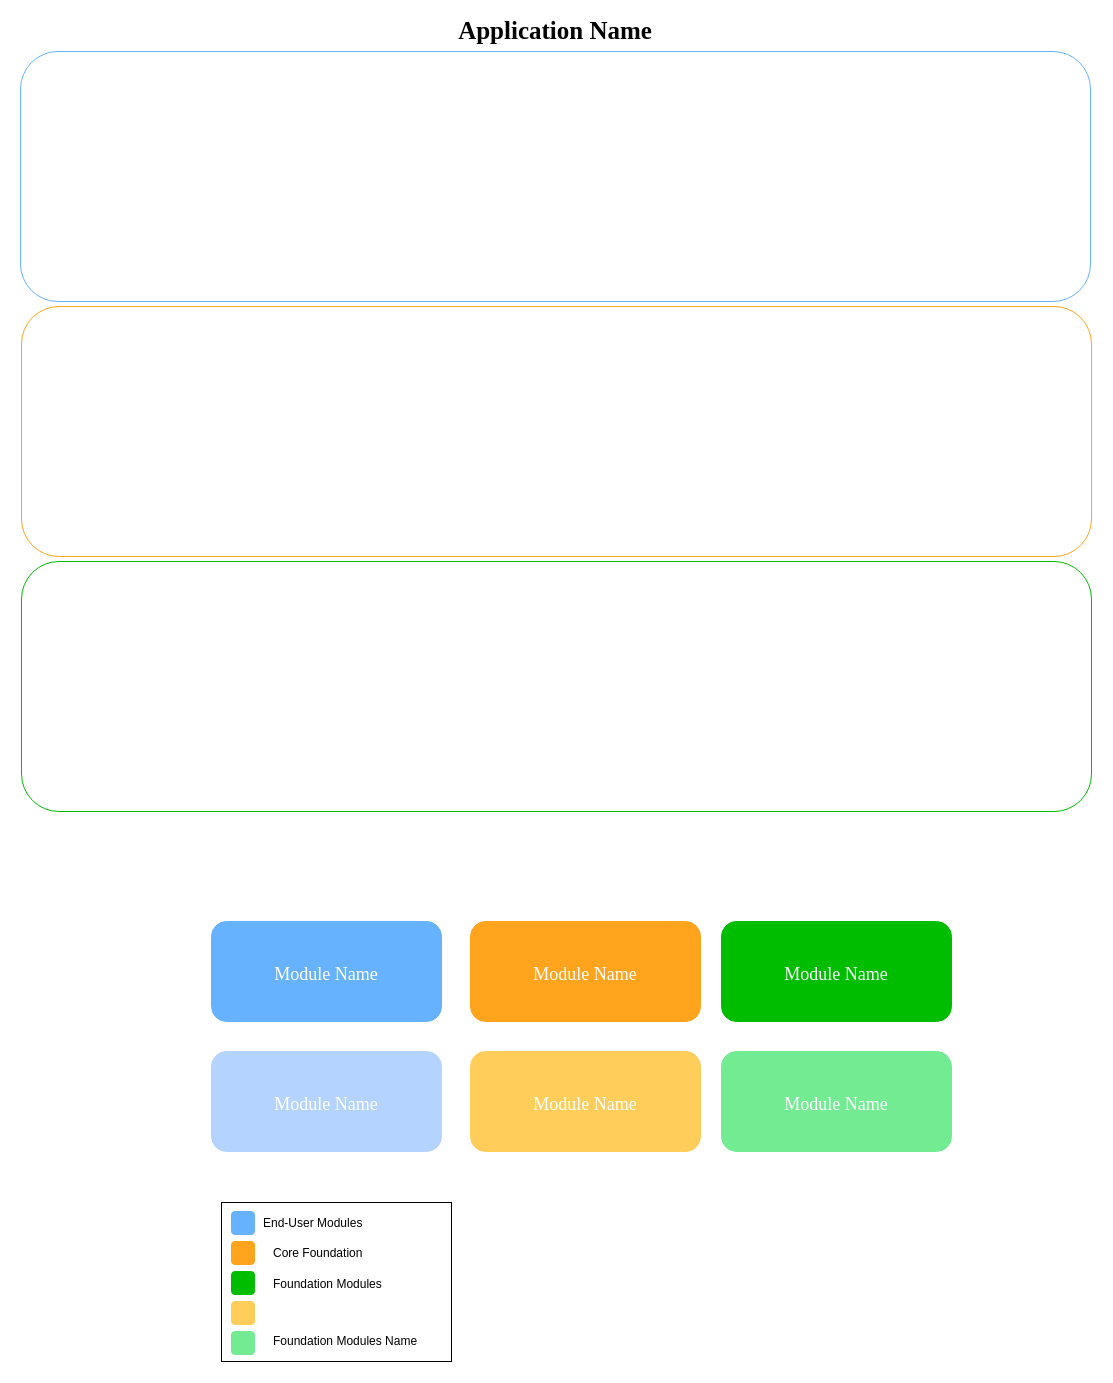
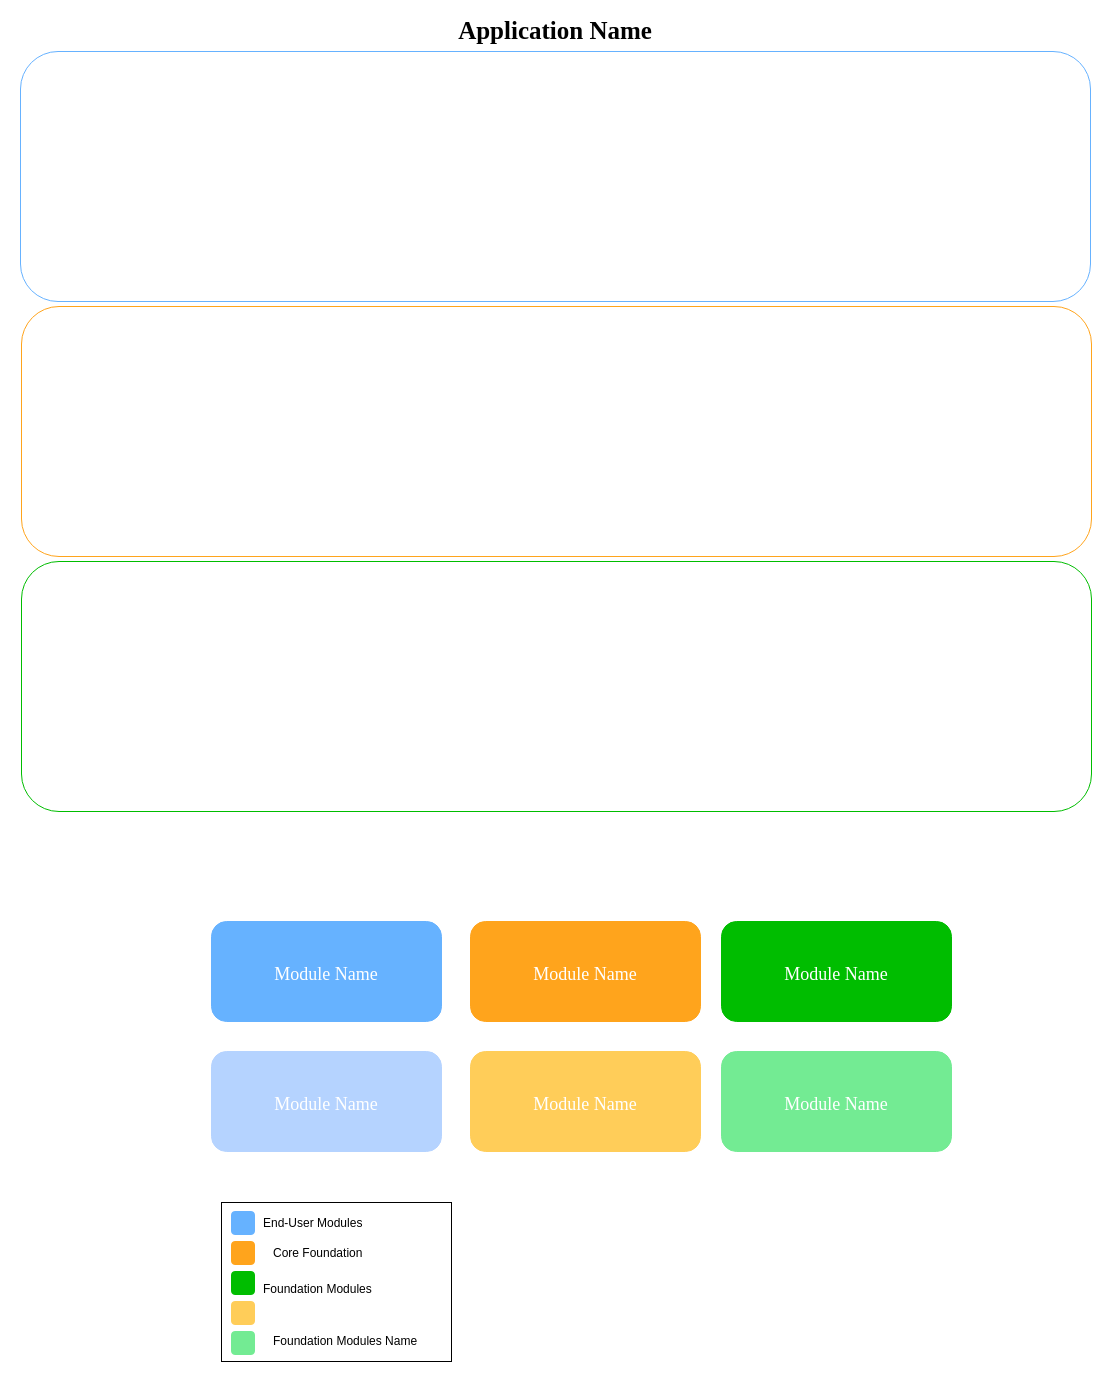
node "Foundation Modules": moved (357, 1285) -> (347, 1290)
